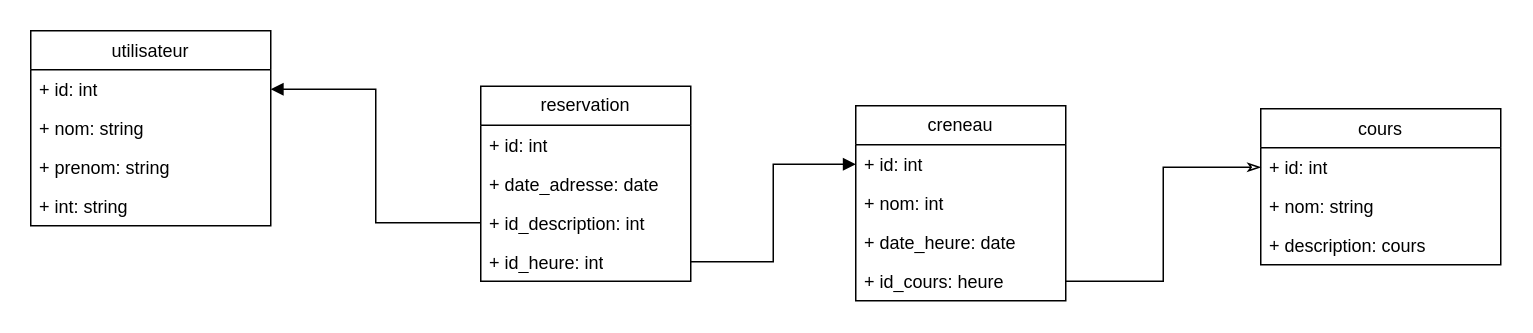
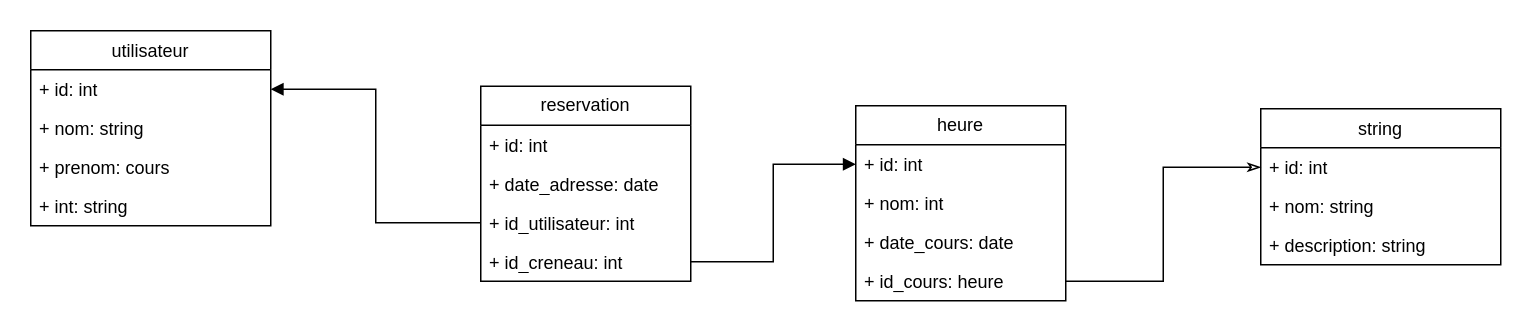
node "creneau": label "creneau" -> "heure"
node "cours": label "cours" -> "string"
node "+ prenom: string": label "+ prenom: string" -> "+ prenom: cours"
node "+ id_description: int": label "+ id_description: int" -> "+ id_utilisateur: int"
node "+ date_heure: date": label "+ date_heure: date" -> "+ date_cours: date"
node "+ description: cours": label "+ description: cours" -> "+ description: string"
node "+ id_heure: int": label "+ id_heure: int" -> "+ id_creneau: int"
